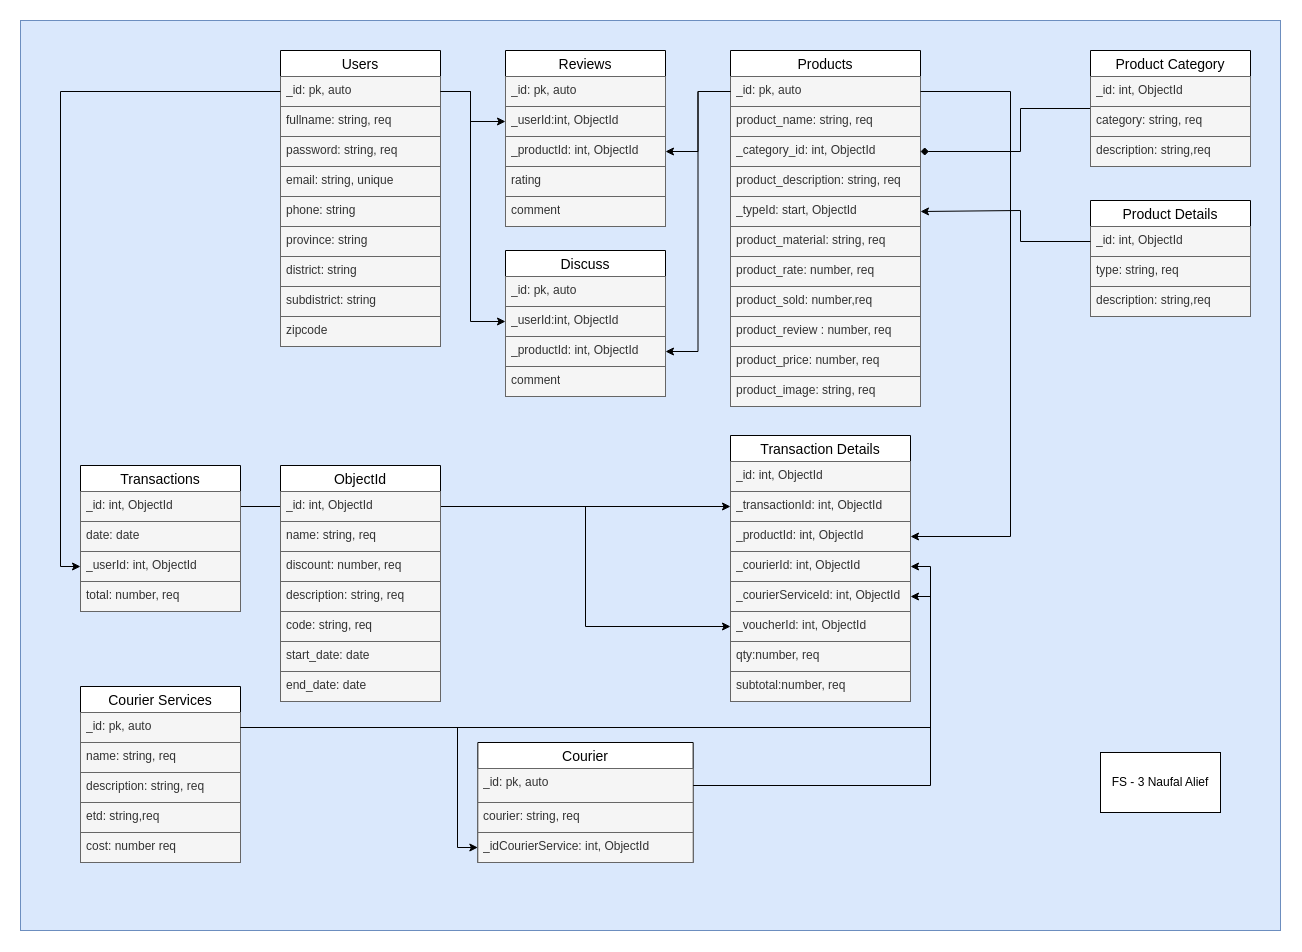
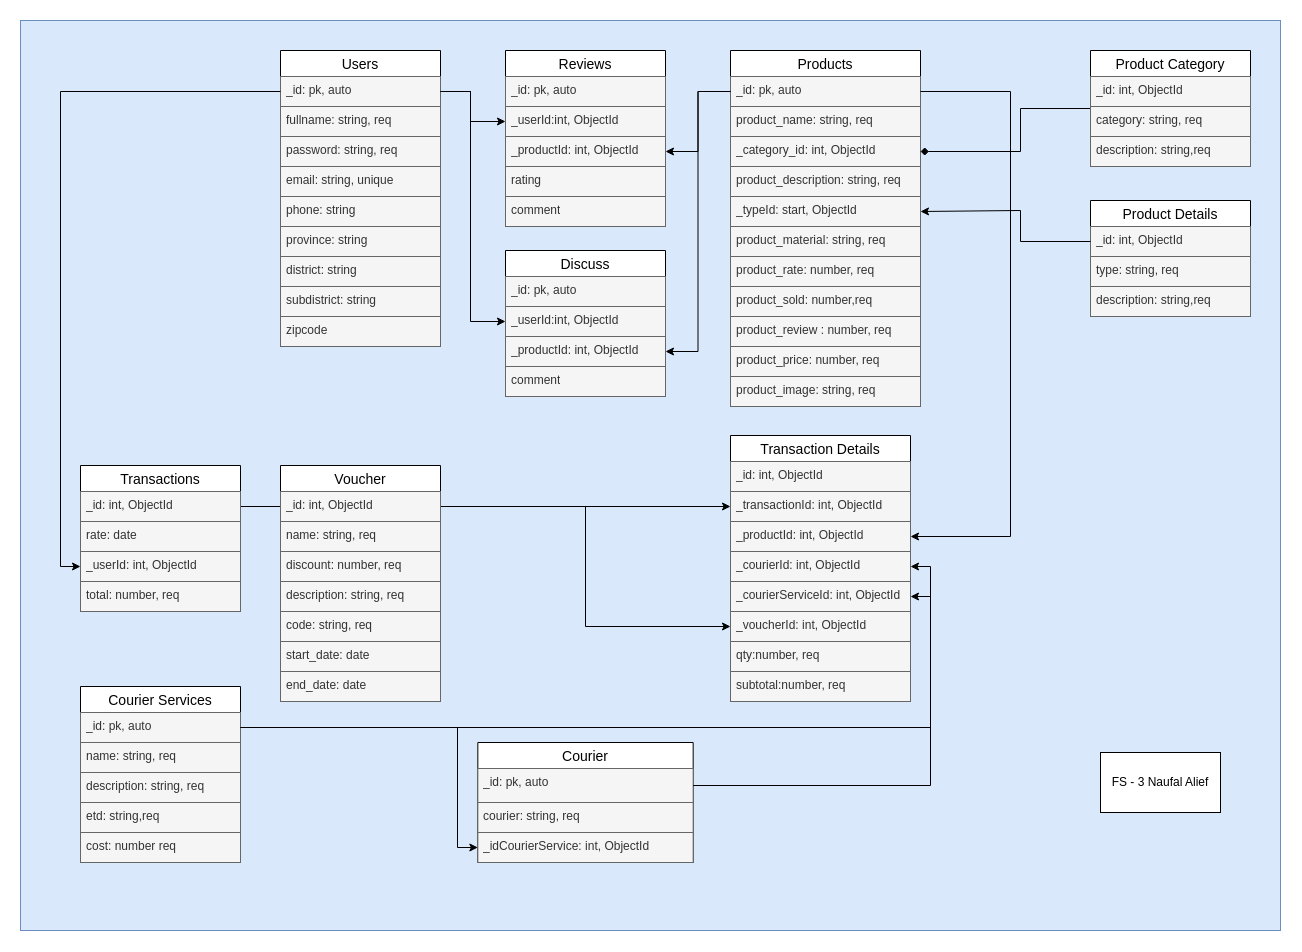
node "ObjectId": label "ObjectId" -> "Voucher"
node "date: date": label "date: date" -> "rate: date"
